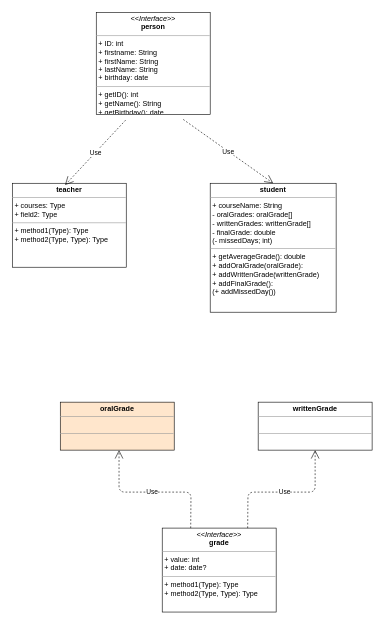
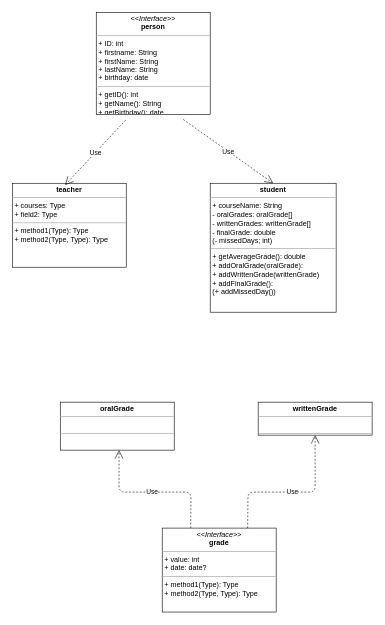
node "oralGrade": fillcolor #ffe6cc -> #ffffff
node "writtenGrade": size 114x48 -> 114x33
